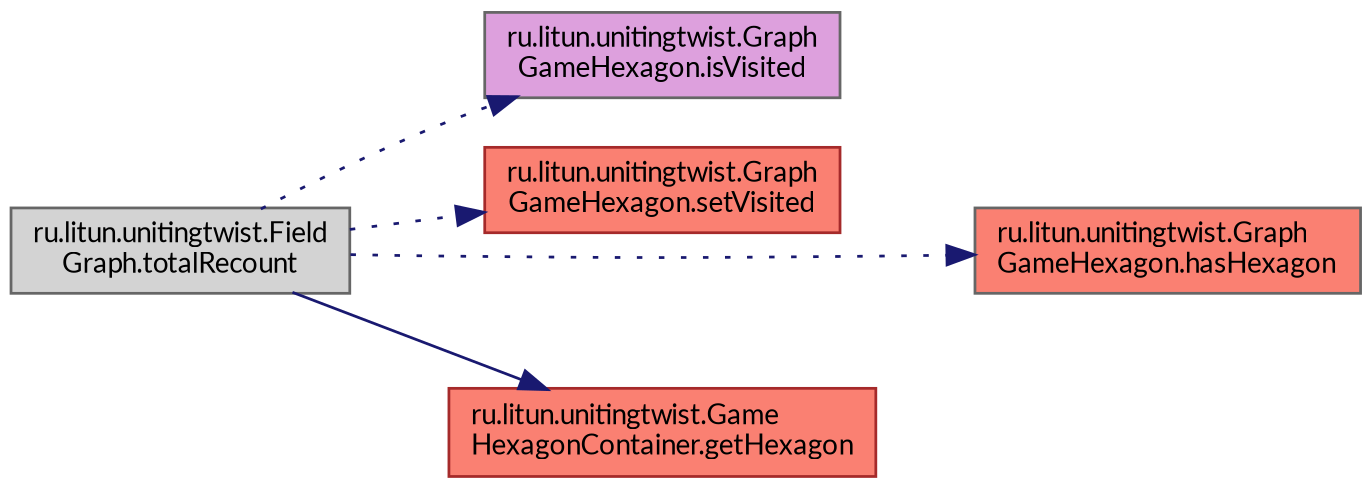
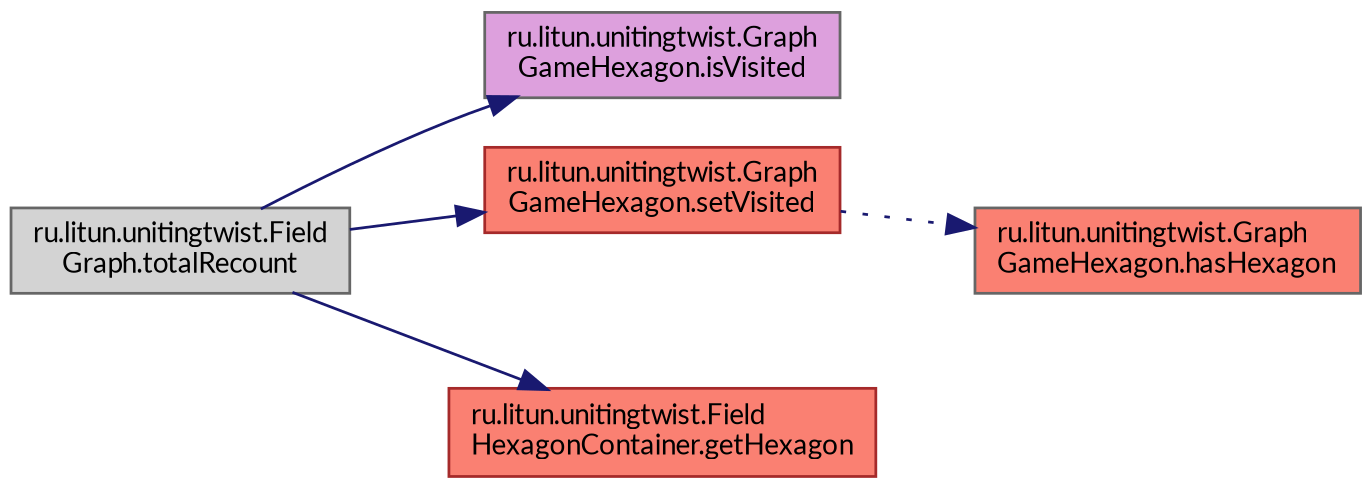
edge "ru.litun.unitingtwist.Field Graph.totalRecount" -> "ru.litun.unitingtwist.Graph GameHexagon.isVisited": style dotted -> solid
edge "ru.litun.unitingtwist.Field Graph.totalRecount" -> "ru.litun.unitingtwist.Graph GameHexagon.setVisited": style dotted -> solid
edge "ru.litun.unitingtwist.Field Graph.totalRecount" -> "ru.litun.unitingtwist.Graph GameHexagon.hasHexagon": now "ru.litun.unitingtwist.Graph GameHexagon.setVisited" -> "ru.litun.unitingtwist.Graph GameHexagon.hasHexagon"
node "ru.litun.unitingtwist.Game HexagonContainer.getHexagon": label "ru.litun.unitingtwist.Game HexagonContainer.getHexagon" -> "ru.litun.unitingtwist.Field HexagonContainer.getHexagon"
